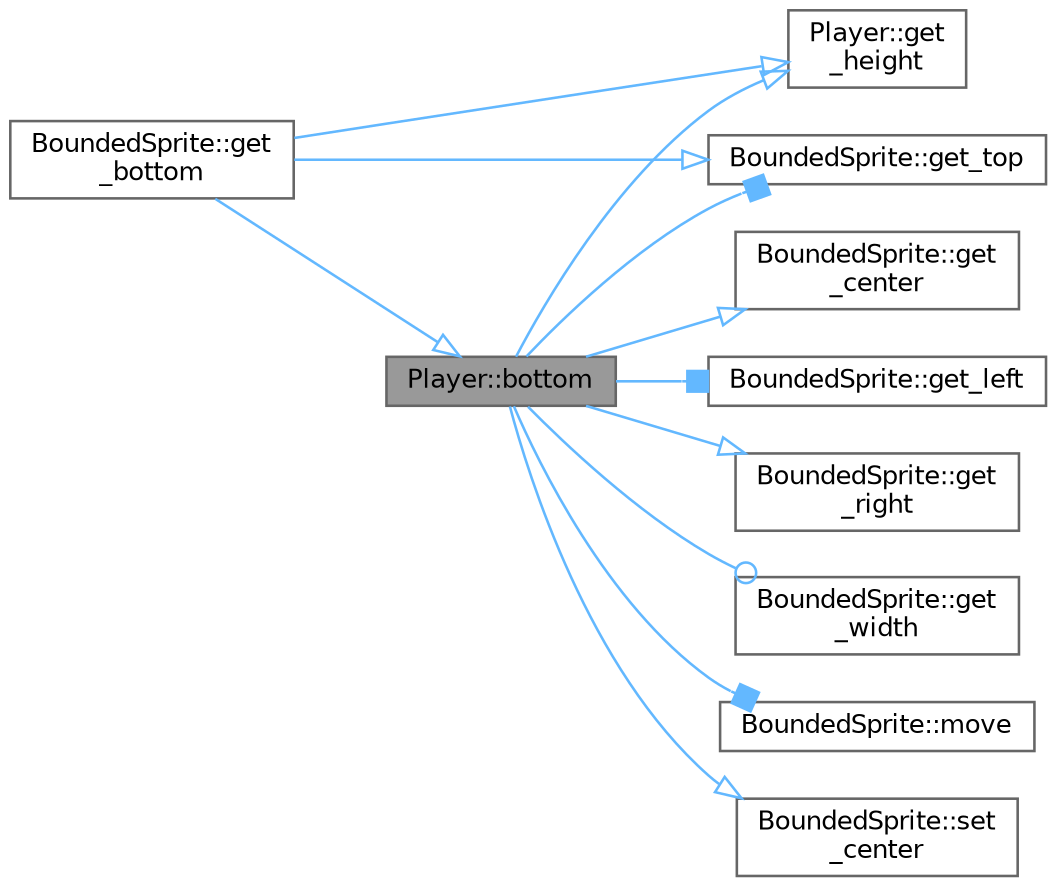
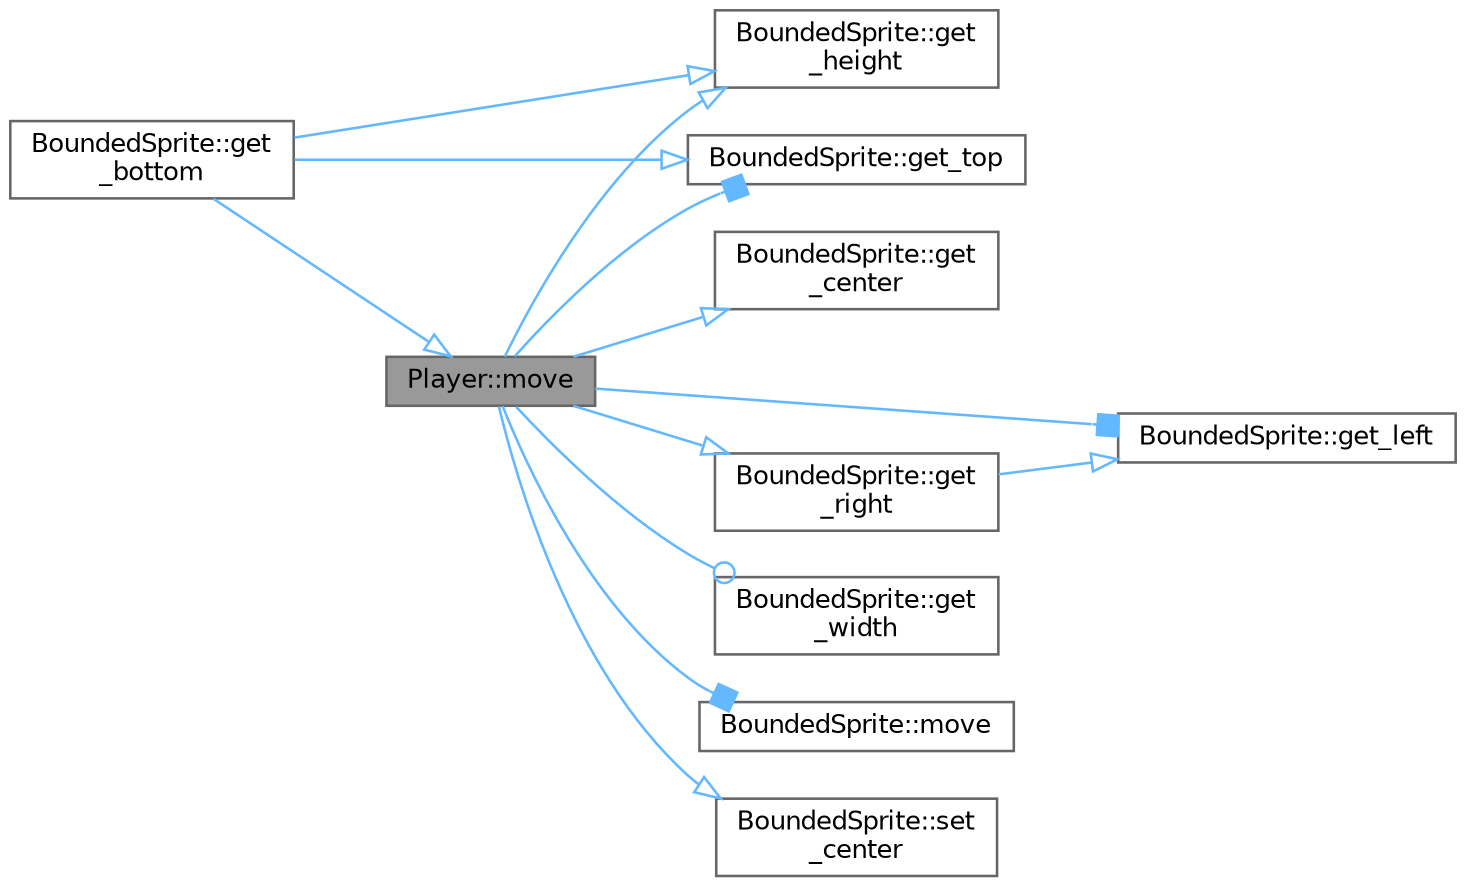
node "Player::get _height": label "Player::get _height" -> "BoundedSprite::get _height"
node "Player::bottom": label "Player::bottom" -> "Player::move"
edge "BoundedSprite::get _right" -> "BoundedSprite::get_left": added
